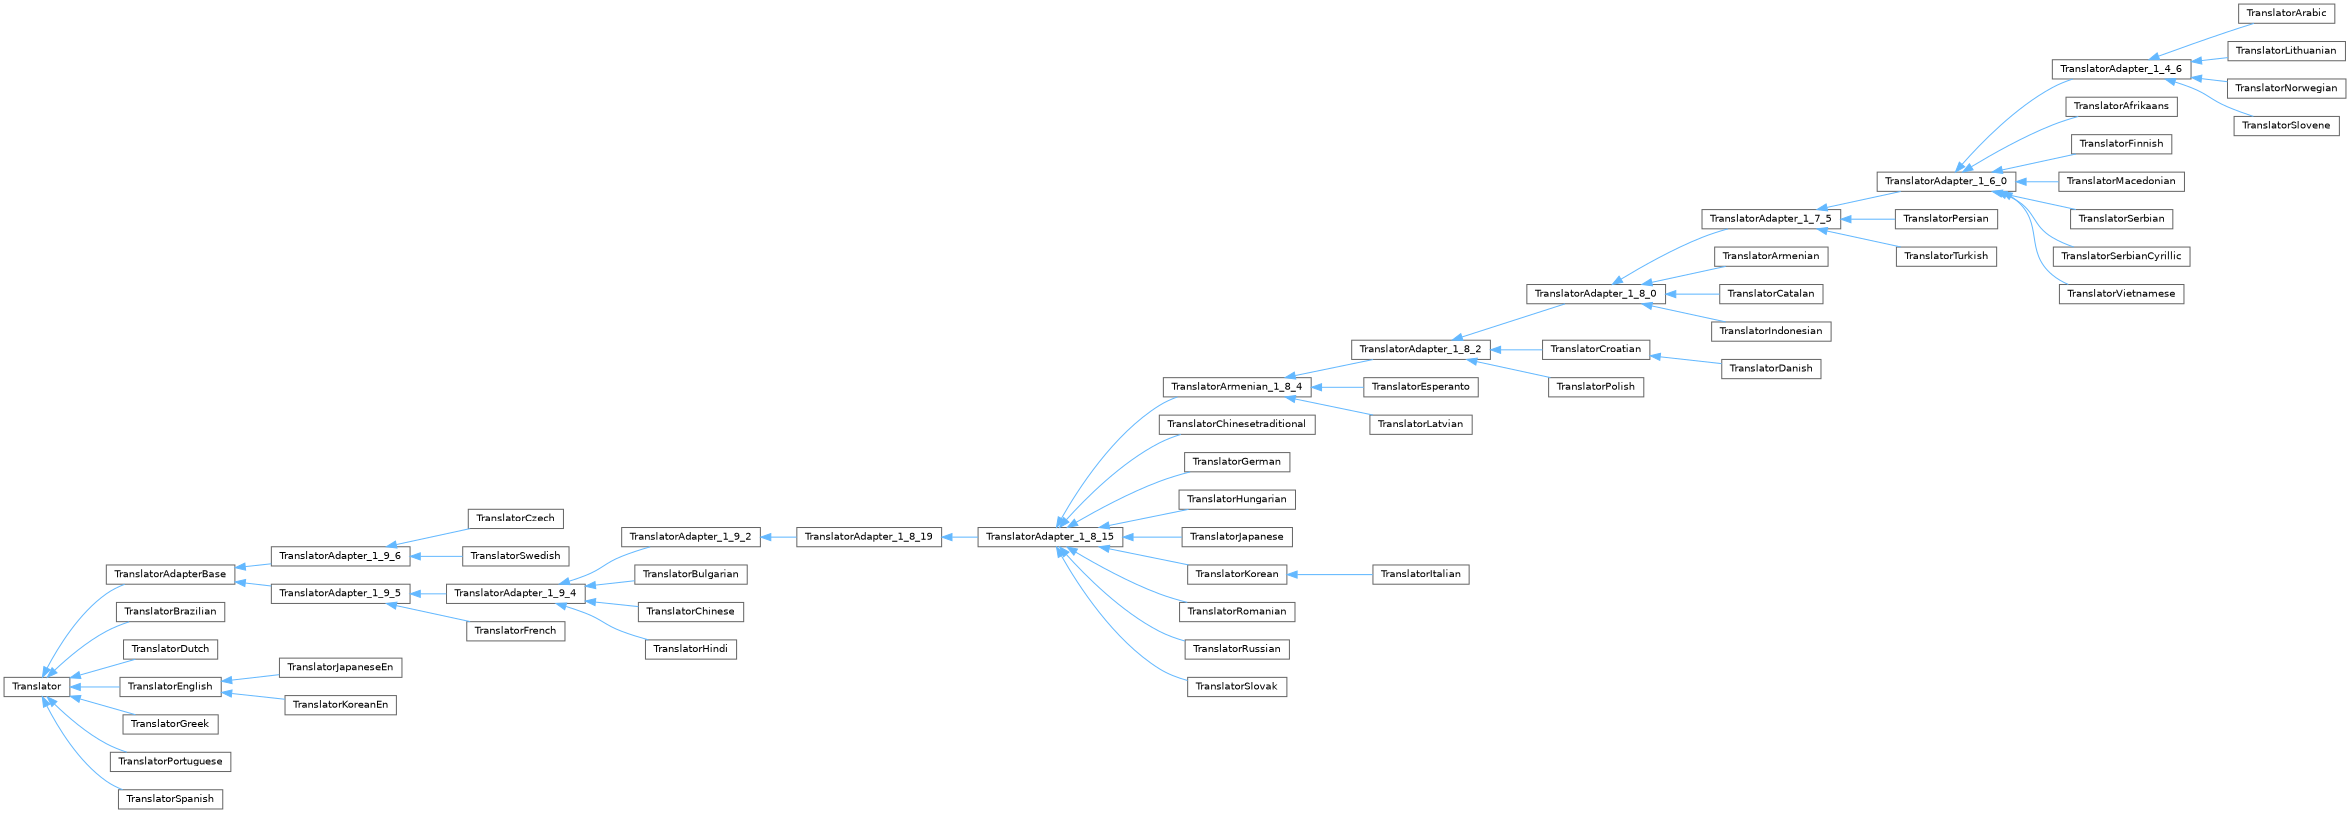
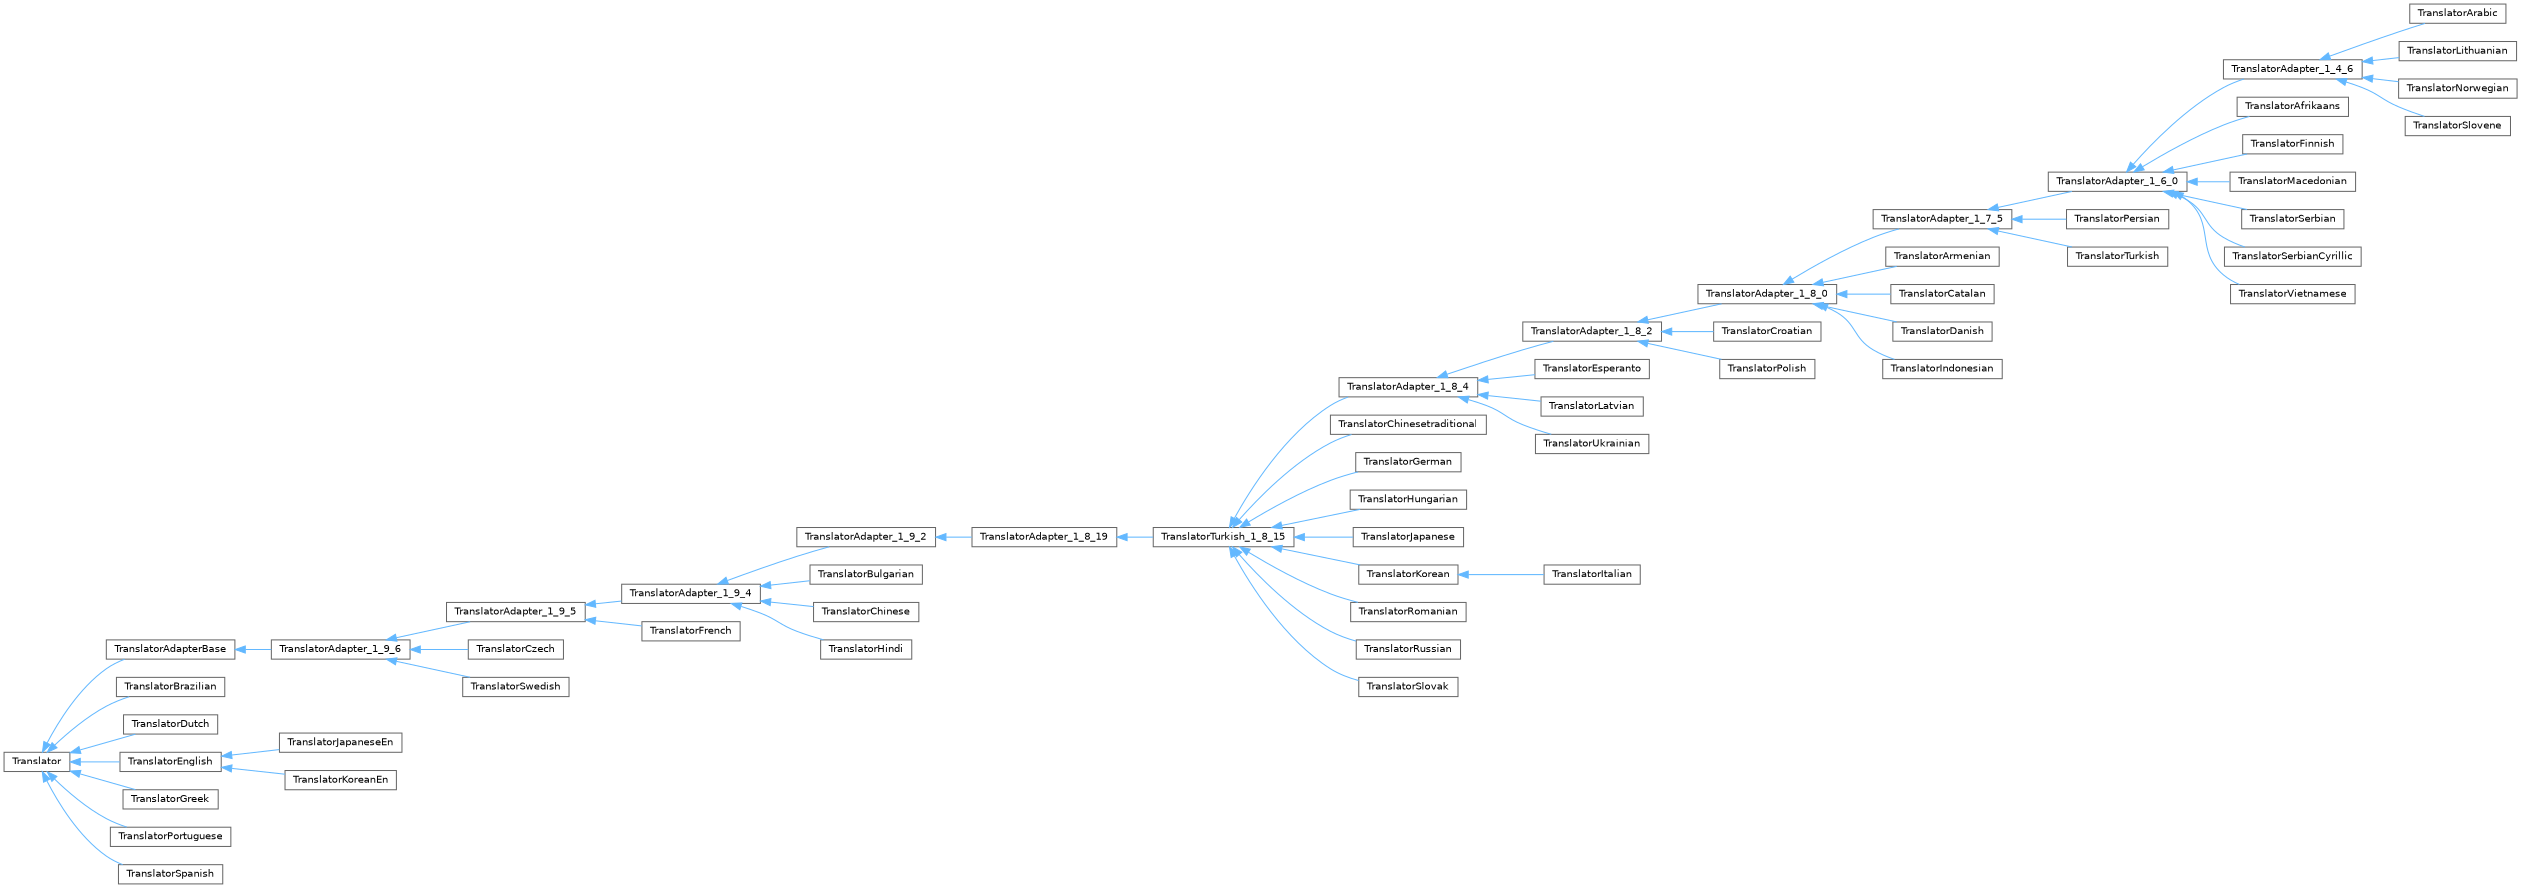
edge "TranslatorDanish" -> "TranslatorCroatian": now "TranslatorDanish" -> "TranslatorAdapter_1_8_0"
node "TranslatorArmenian_1_8_4": label "TranslatorArmenian_1_8_4" -> "TranslatorAdapter_1_8_4"
node "TranslatorUkrainian": added
node "TranslatorAdapter_1_8_15": label "TranslatorAdapter_1_8_15" -> "TranslatorTurkish_1_8_15"
edge "TranslatorAdapter_1_9_5" -> "TranslatorAdapterBase": now "TranslatorAdapter_1_9_5" -> "TranslatorAdapter_1_9_6"
